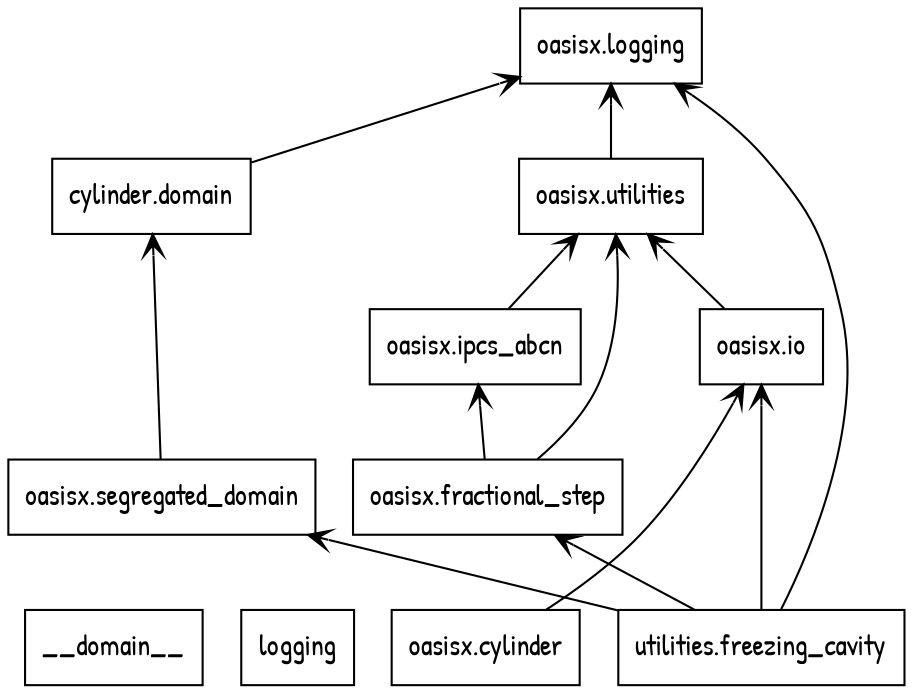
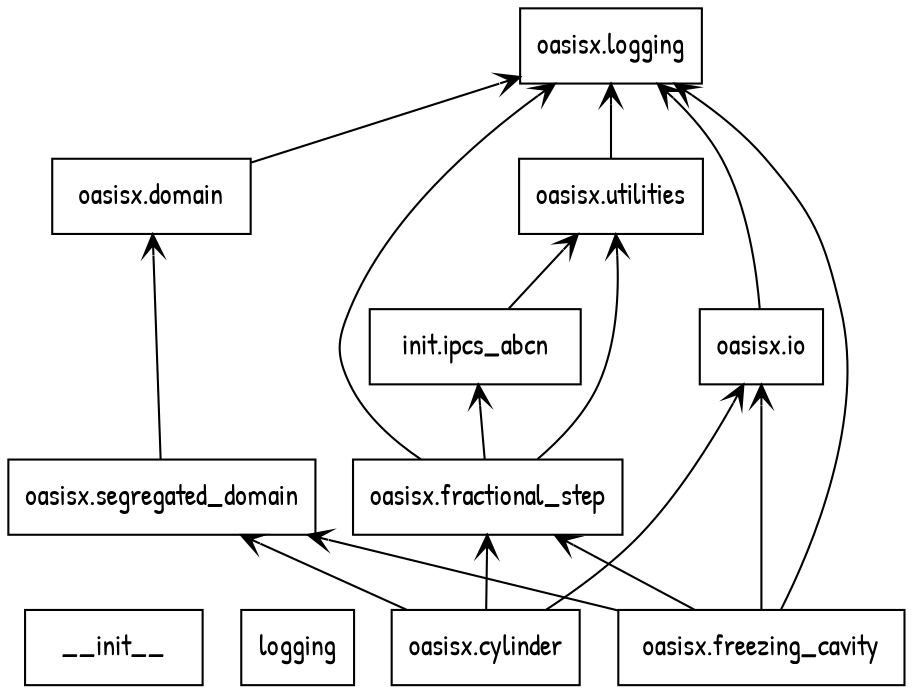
node "cylinder.domain": label "cylinder.domain" -> "oasisx.domain"
edge "oasisx.fractional_step" -> "oasisx.logging": added
edge "oasisx.io" -> "oasisx.utilities": now "oasisx.io" -> "oasisx.logging"
node "oasisx.ipcs_abcn": label "oasisx.ipcs_abcn" -> "init.ipcs_abcn"
edge "oasisx.cylinder" -> "oasisx.segregated_domain": added
edge "oasisx.cylinder" -> "oasisx.fractional_step": added
node "__domain__": label "__domain__" -> "__init__"
node "utilities.freezing_cavity": label "utilities.freezing_cavity" -> "oasisx.freezing_cavity"
